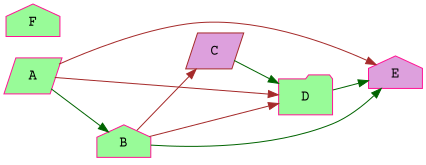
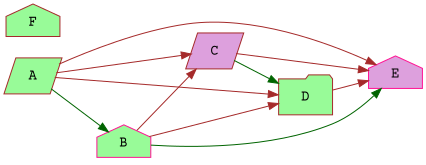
node "F": color deeppink -> brown
edge "C" -> "E": added
edge "A" -> "C": added
node "A": color deeppink -> brown
edge "D" -> "E": color darkgreen -> brown
node "D": color deeppink -> brown
